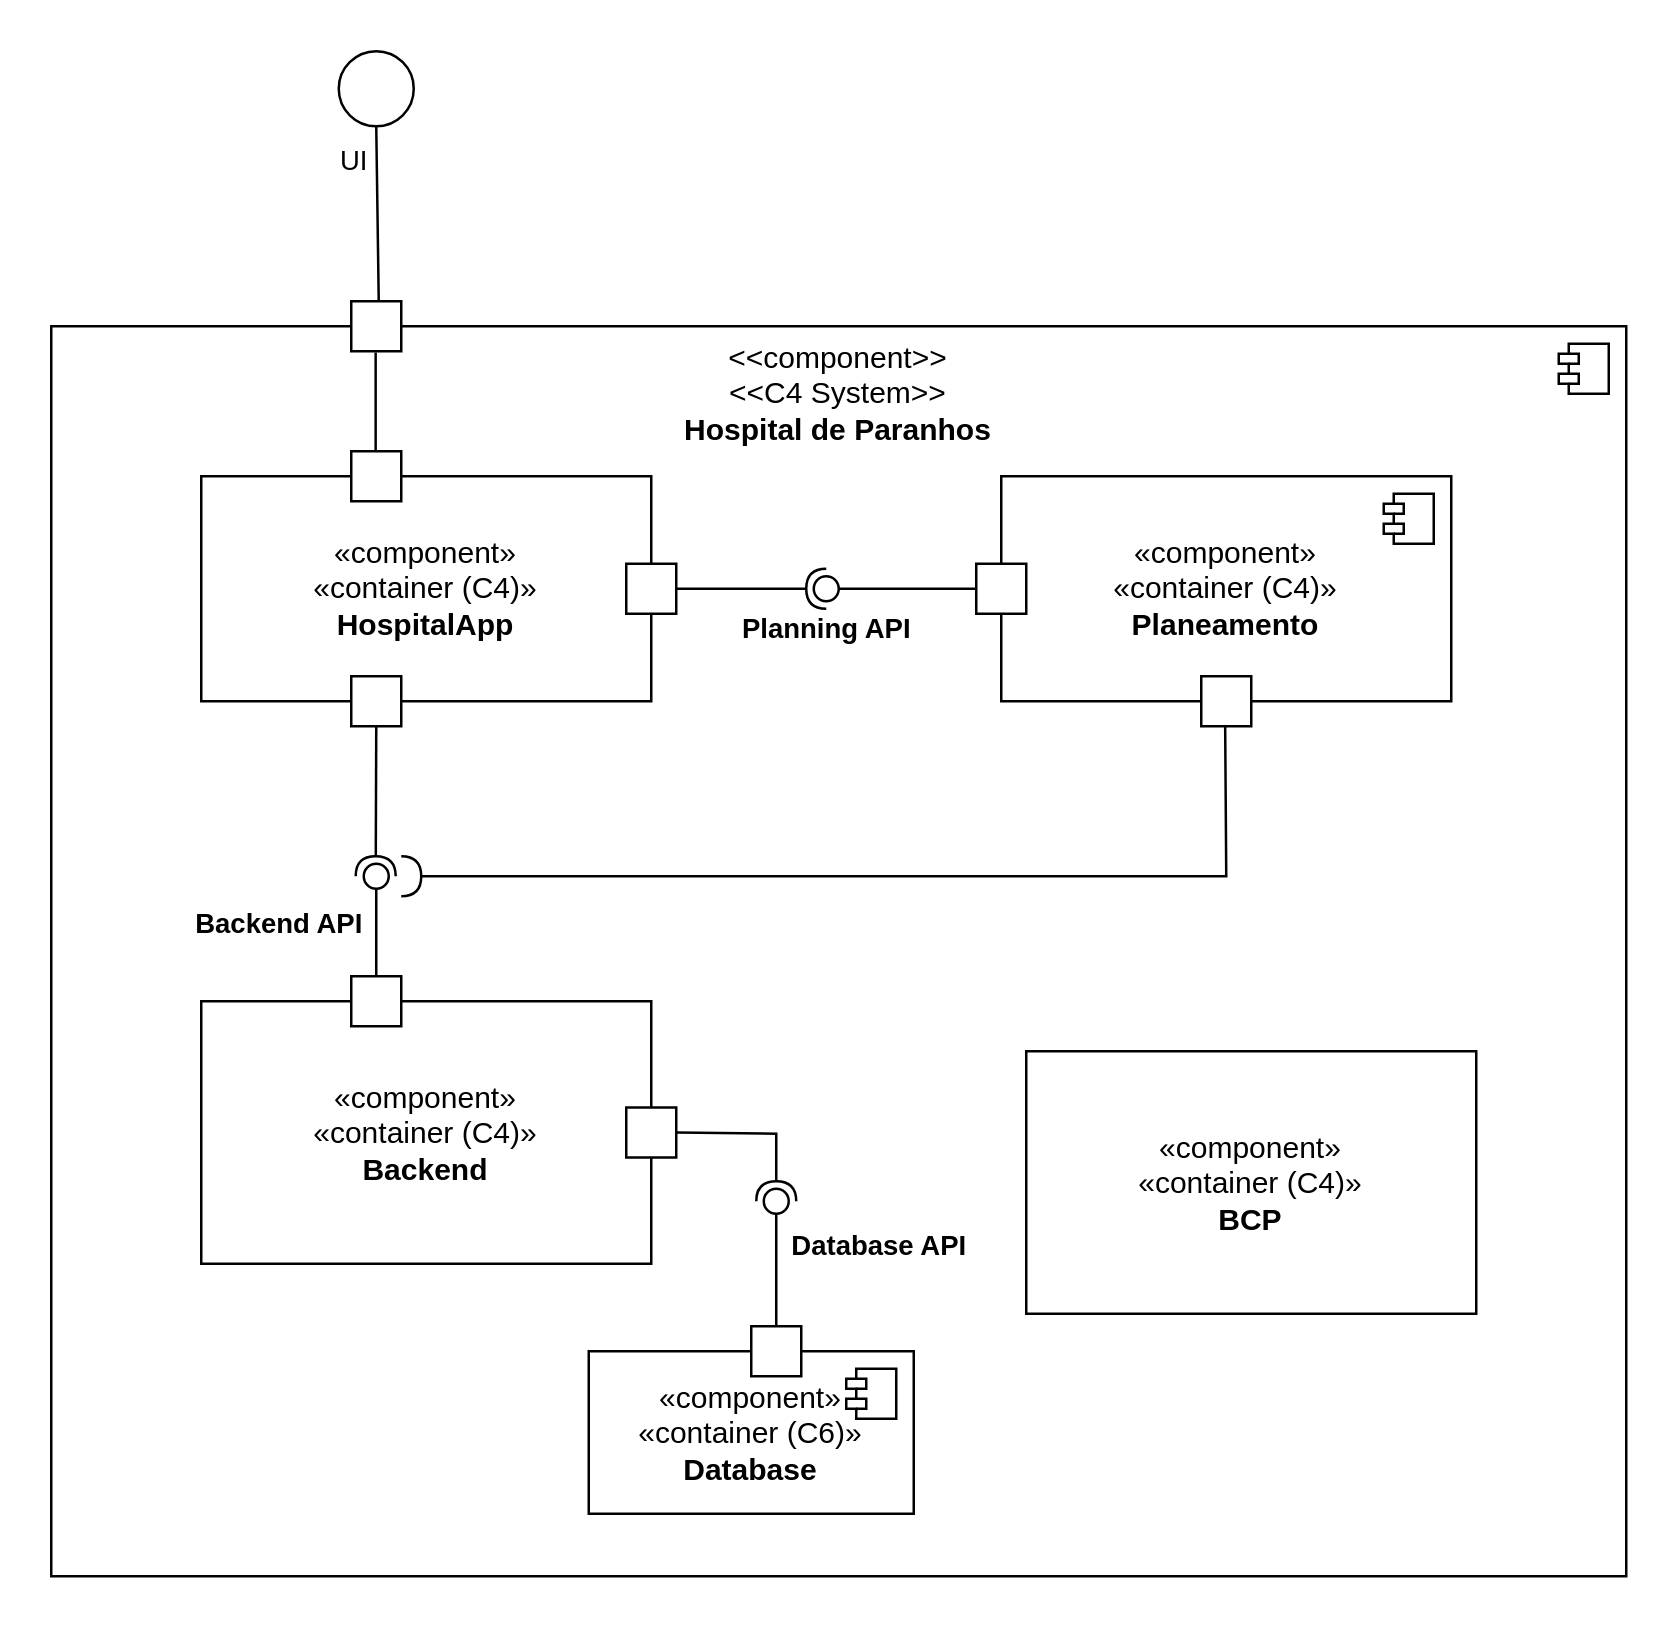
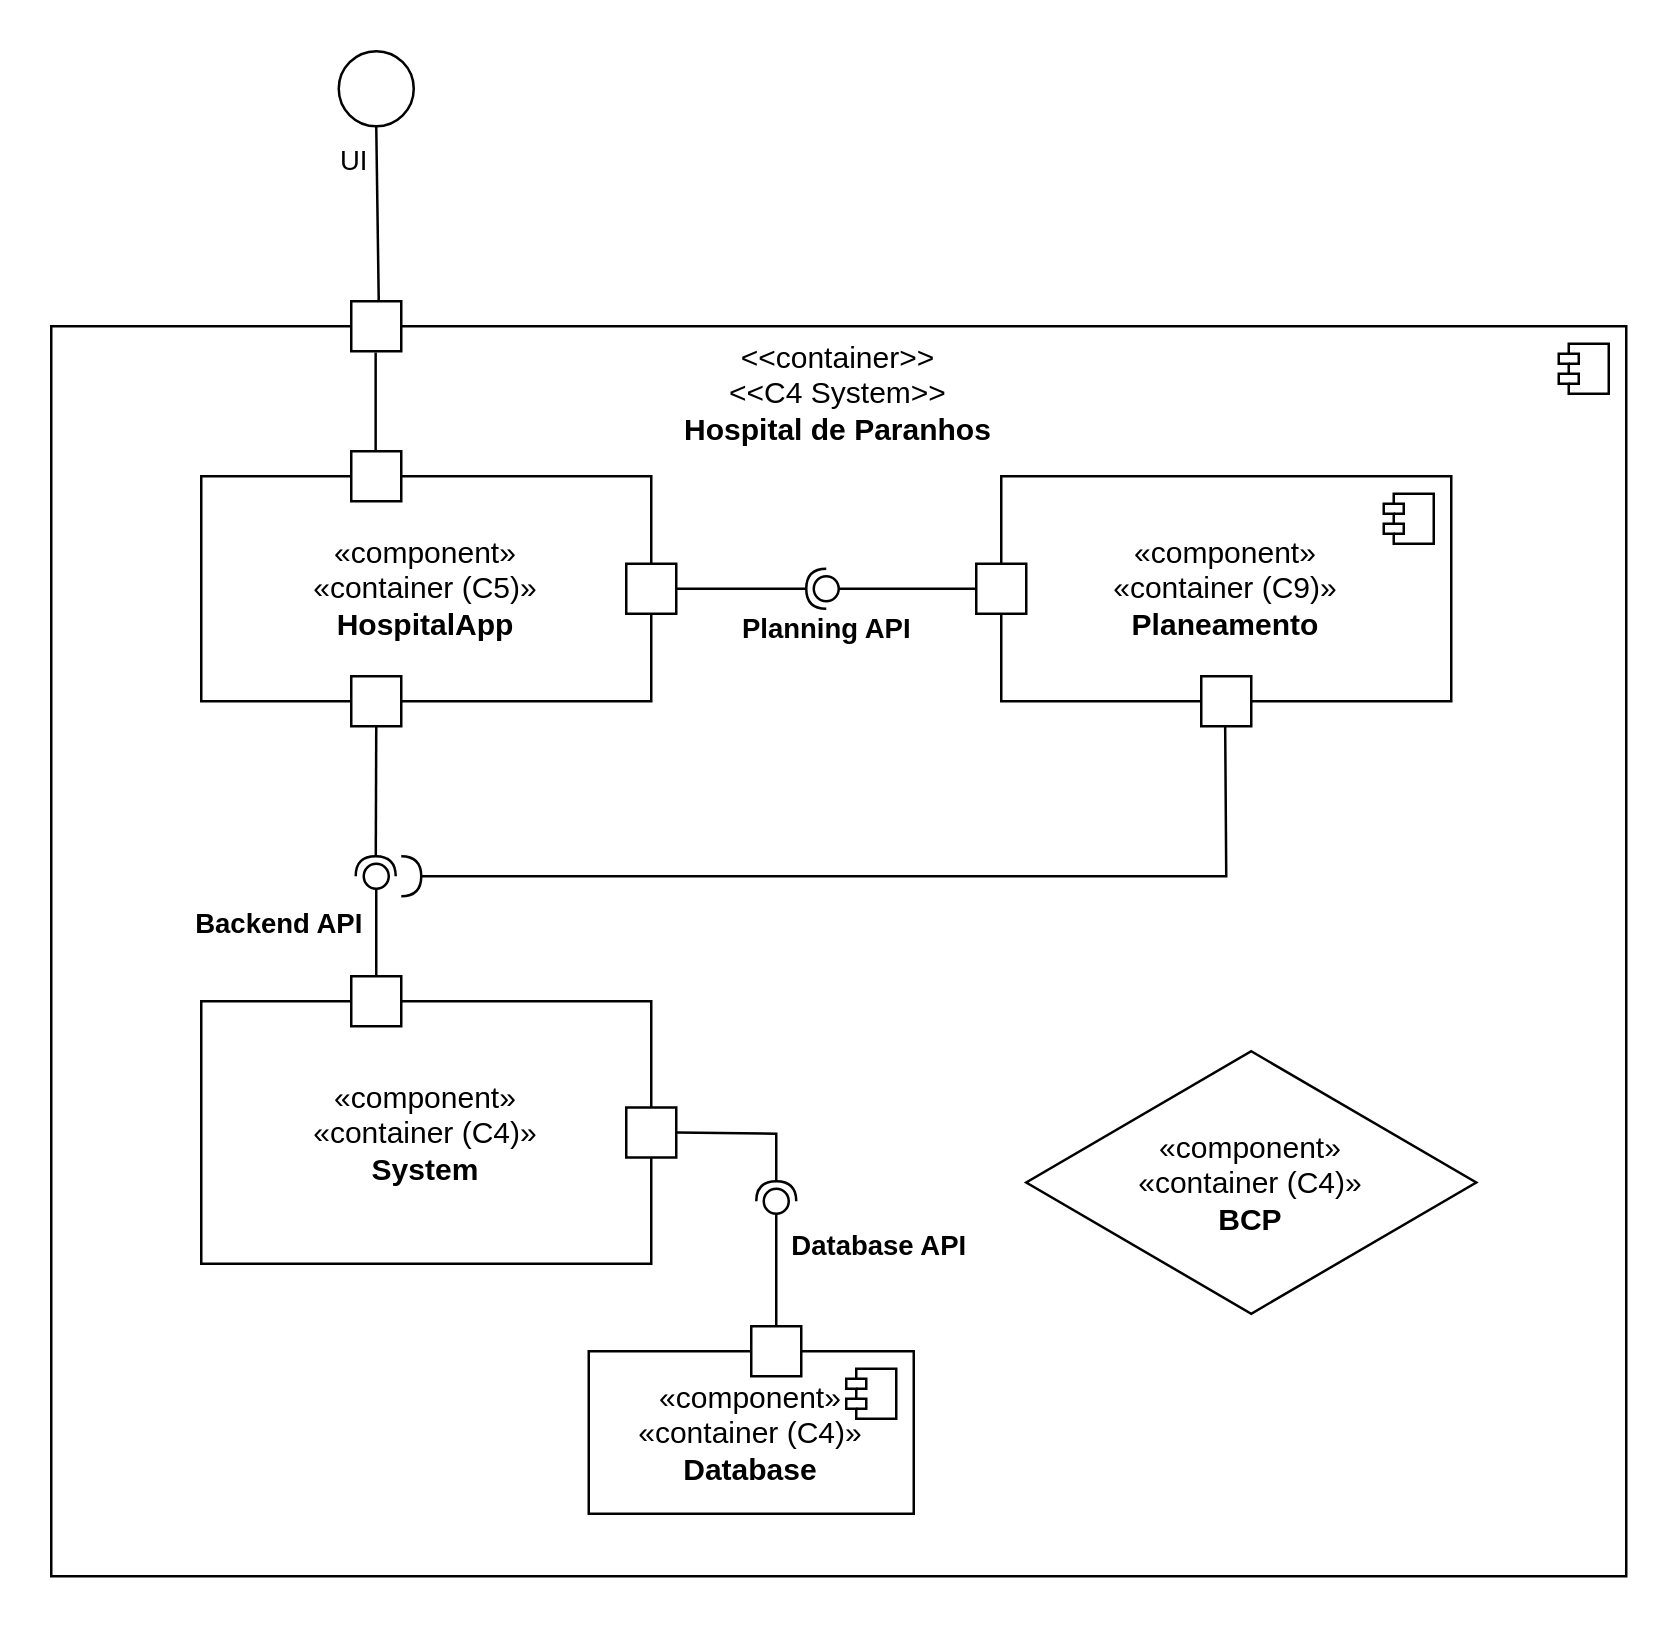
node "«component» «container (C4)» HospitalApp": label "«component» «container (C4)» HospitalApp" -> "«component» «container (C5)» HospitalApp"
node "«component» «container (C4)» Planeamento": label "«component» «container (C4)» Planeamento" -> "«component» «container (C9)» Planeamento"
node "<<component>> <<C4 System>> Hospital de Paranhos": label "<<component>> <<C4 System>> Hospital de Paranhos" -> "<<container>> <<C4 System>> Hospital de Paranhos"
node "«component» «container (C4)» Backend": label "«component» «container (C4)» Backend" -> "«component» «container (C4)» System"
node "«component» «container (C4)» BCP": shape rectangle -> diamond
node "«component» «container (C6)» Database": label "«component» «container (C6)» Database" -> "«component» «container (C4)» Database"
